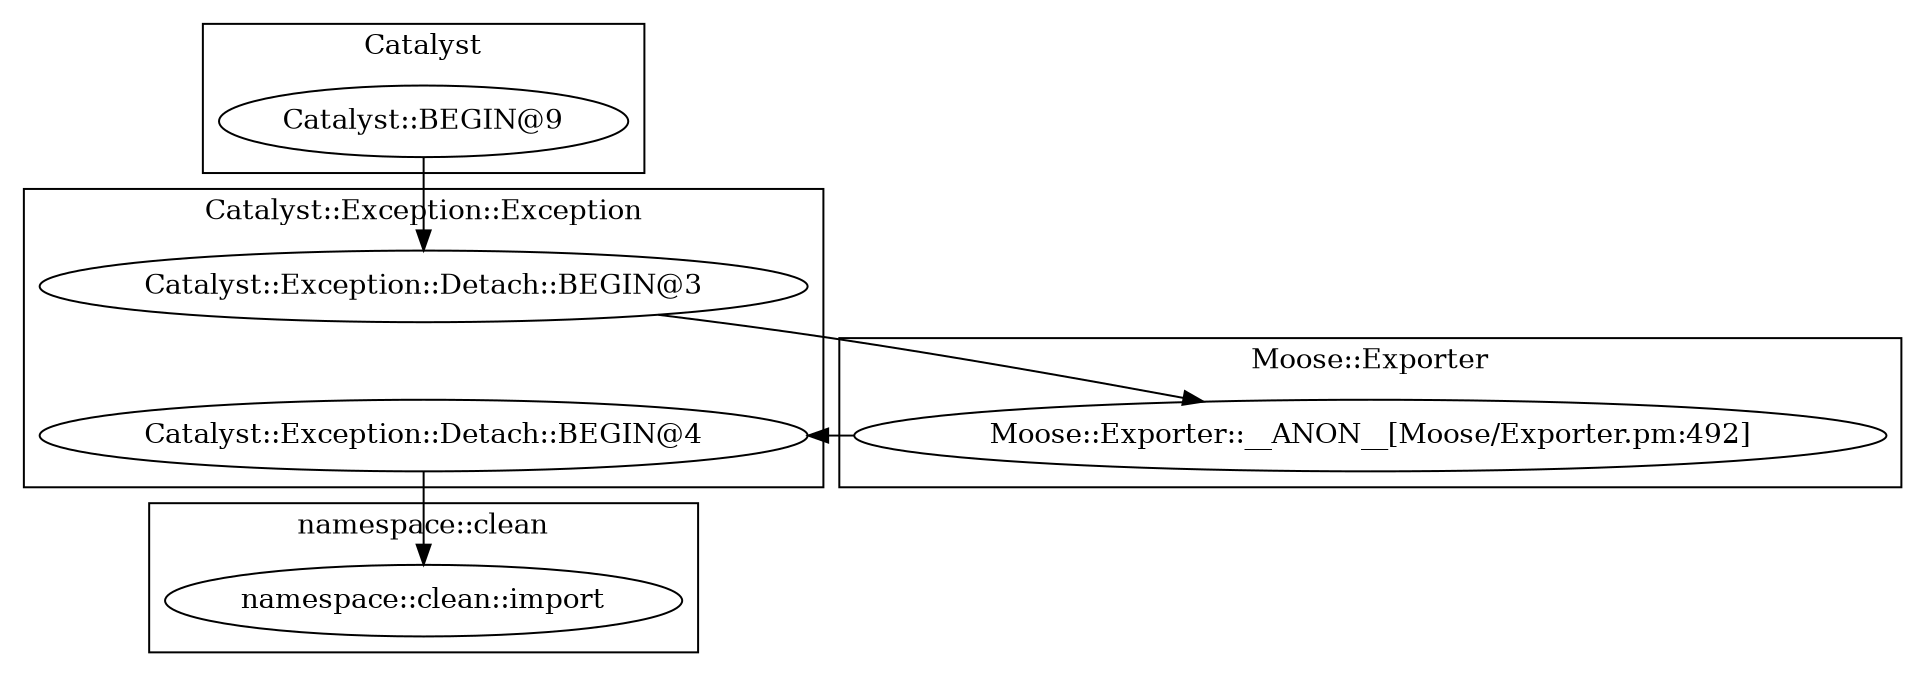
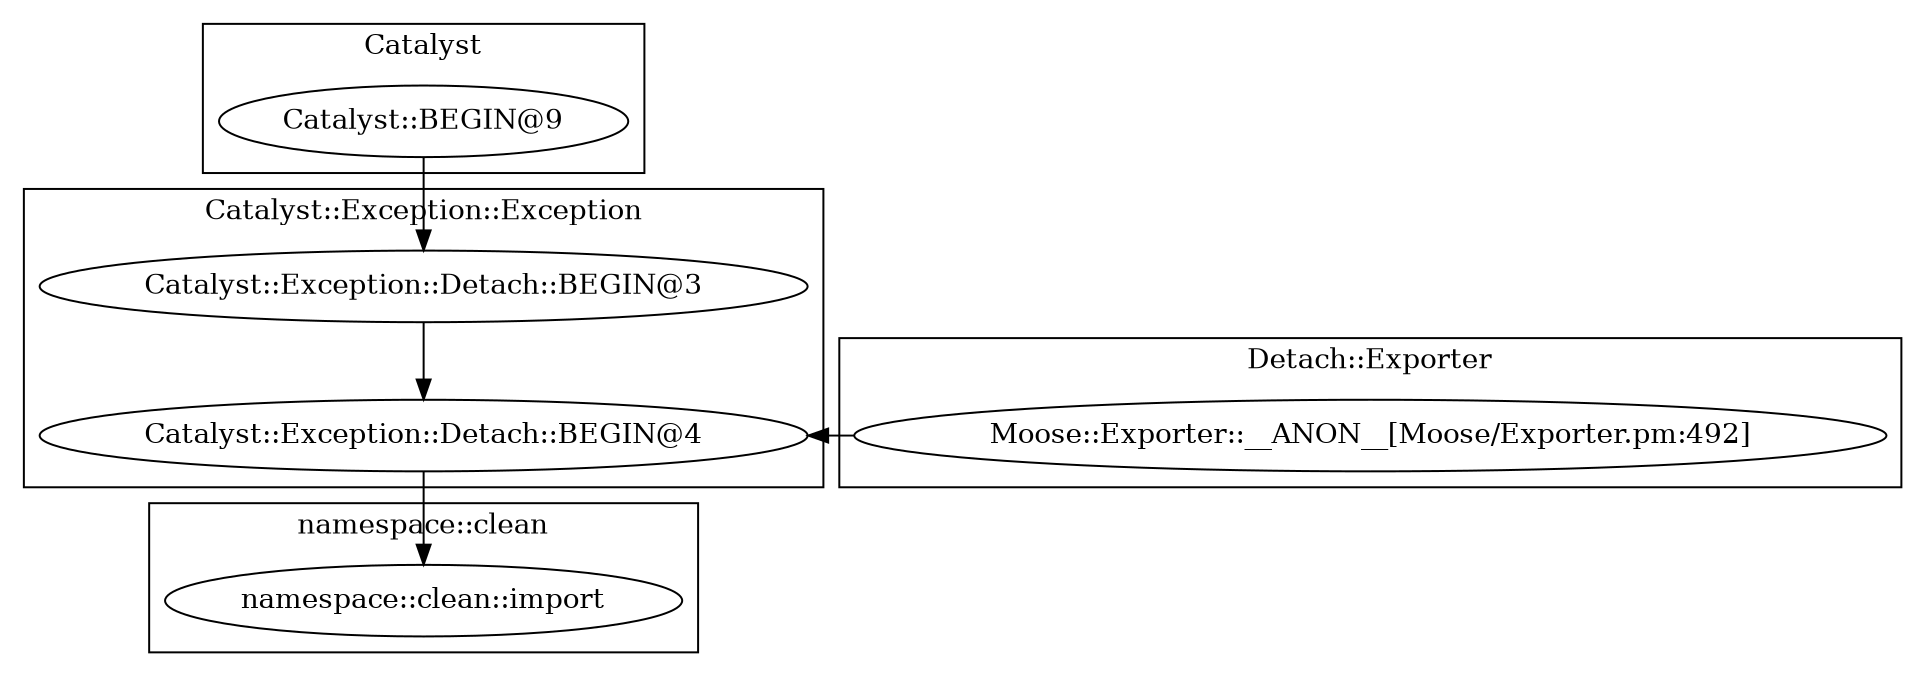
edge "Catalyst::Exception::Detach::BEGIN@3" -> "Moose::Exporter::__ANON__[Moose/Exporter.pm:492]": now "Catalyst::Exception::Detach::BEGIN@3" -> "Catalyst::Exception::Detach::BEGIN@4"
cluster "Moose::Exporter": label "Moose::Exporter" -> "Detach::Exporter"
